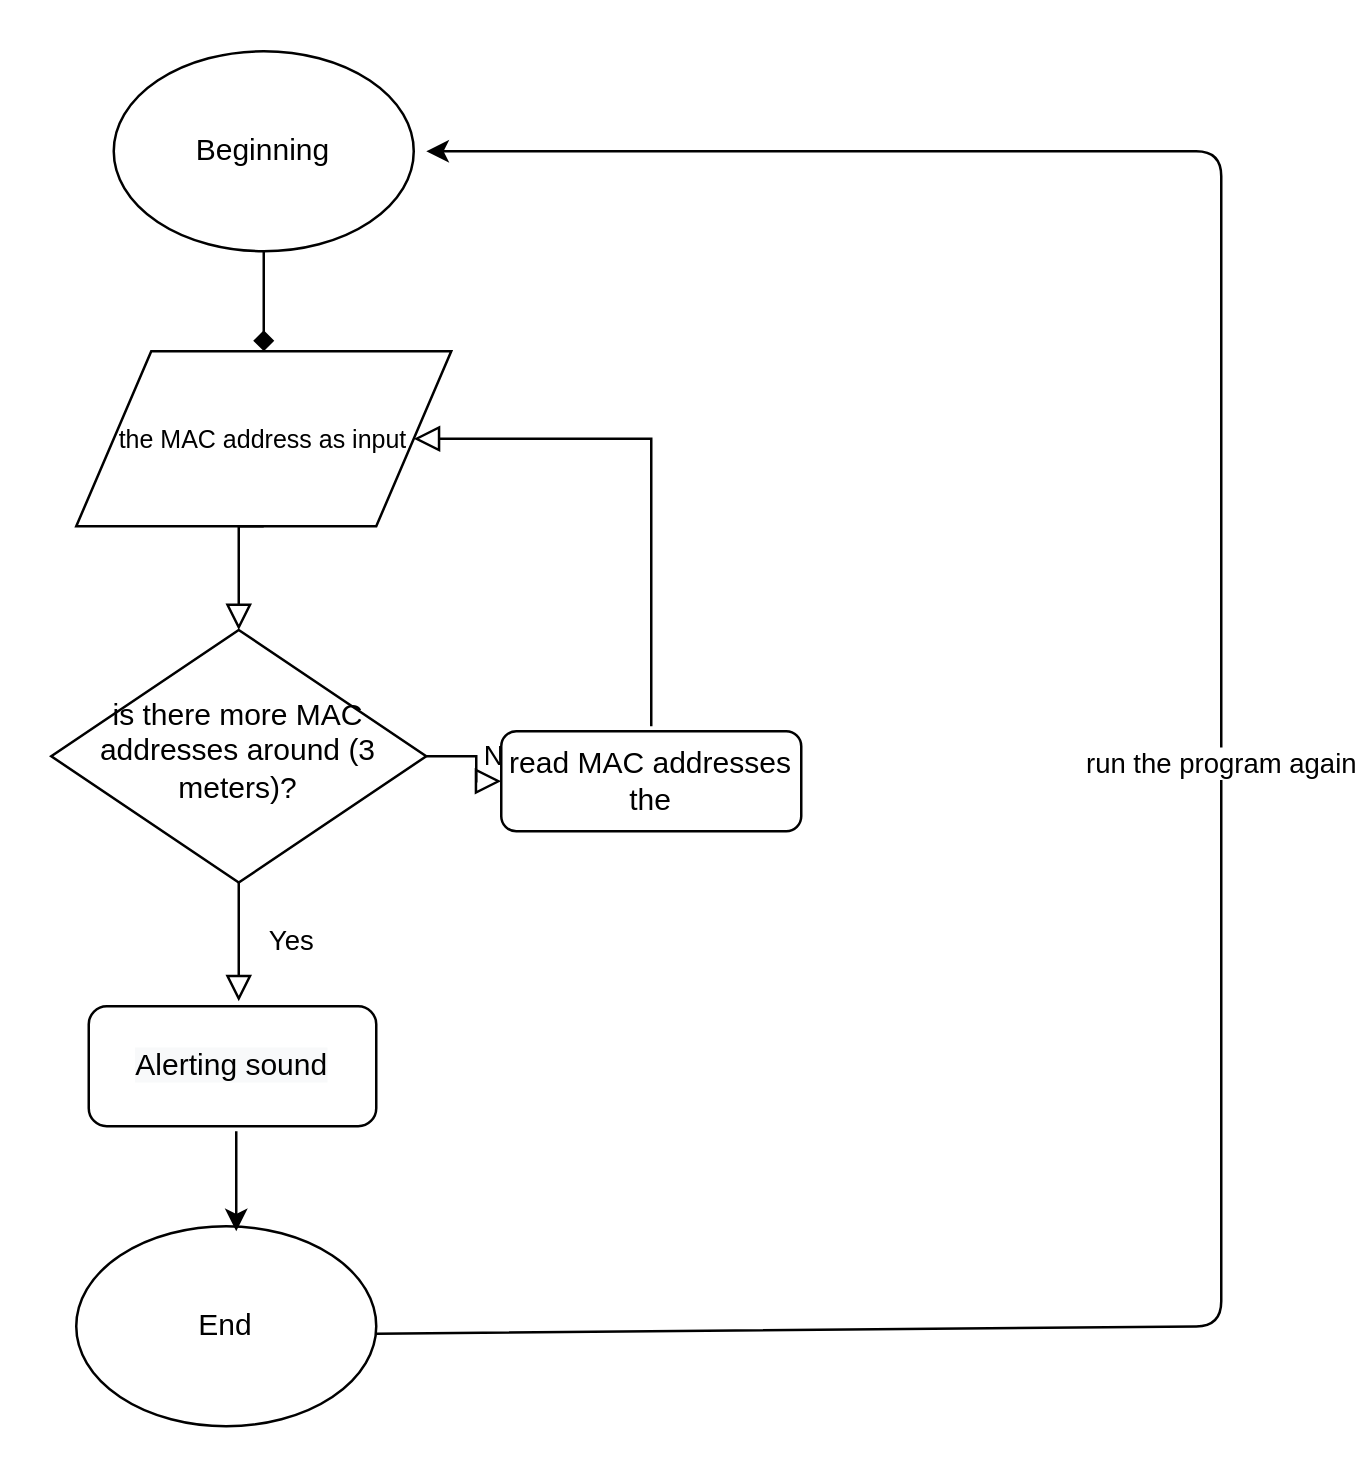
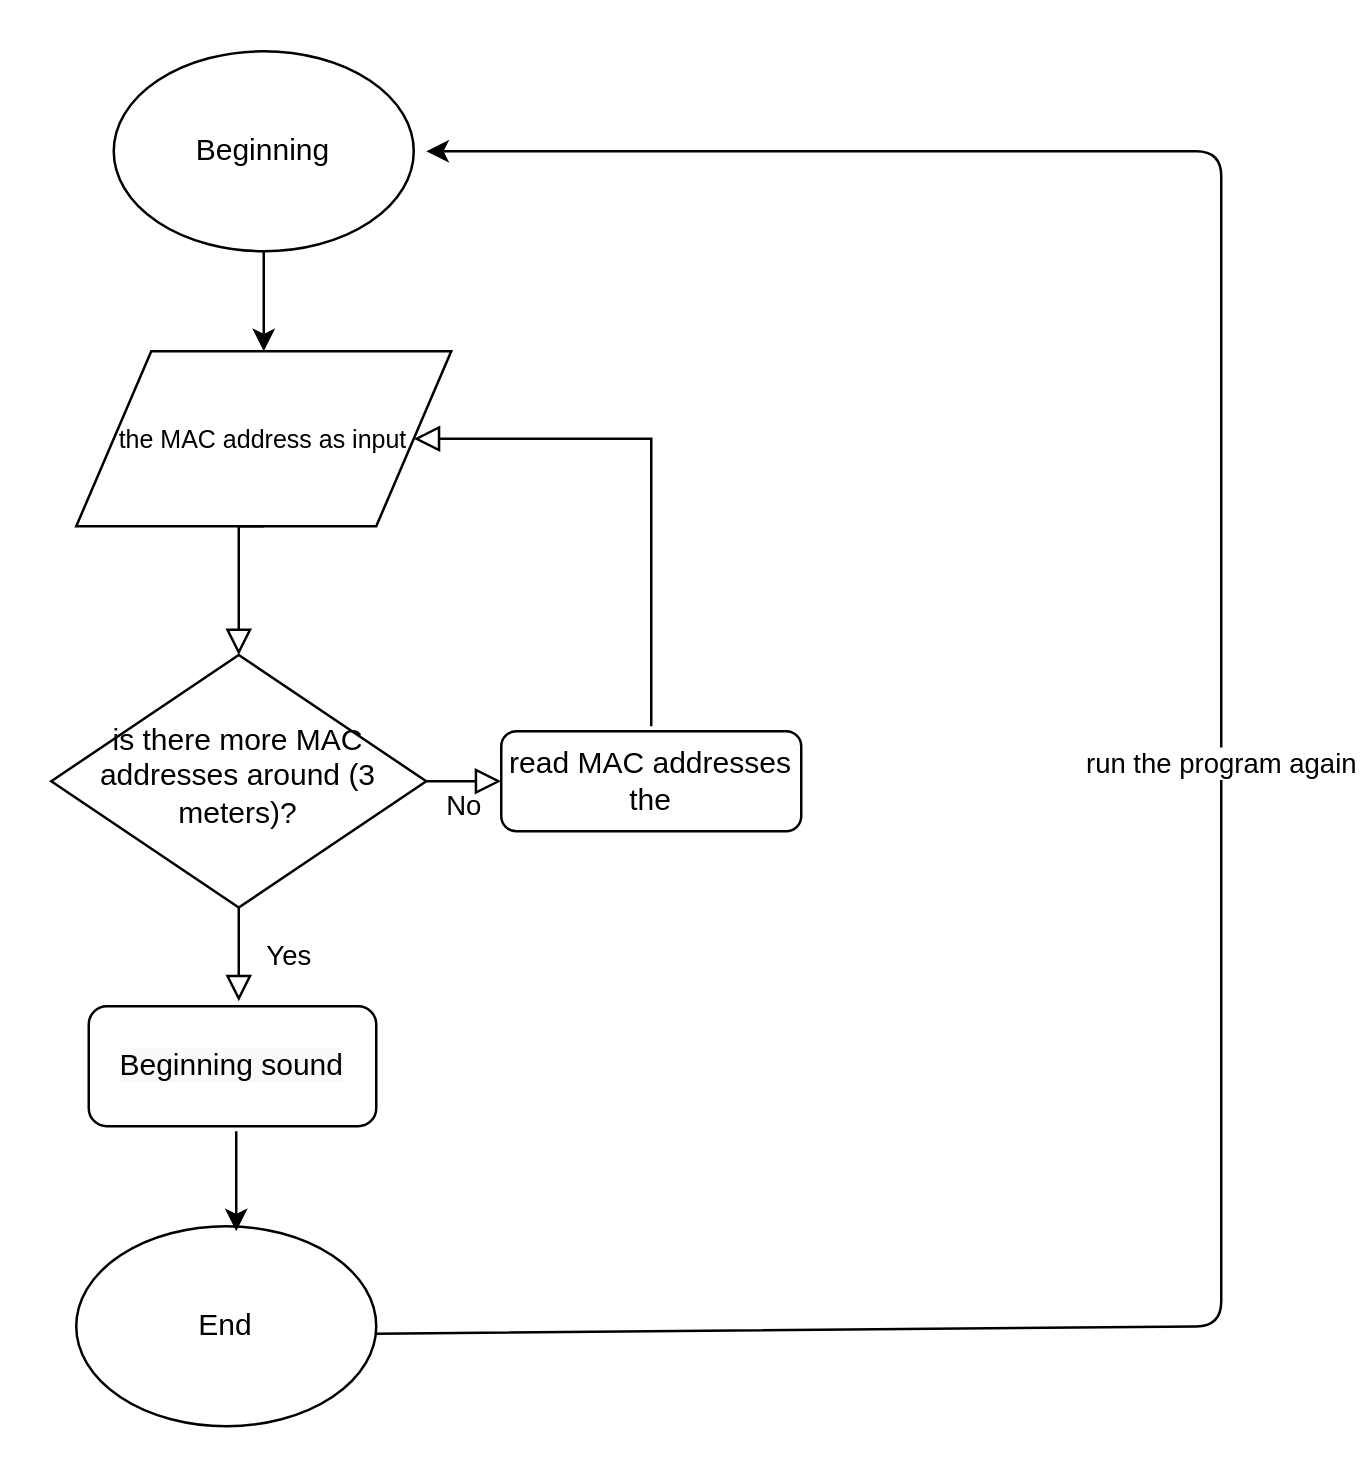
edge "Beginning" -> "the MAC address as input": arrowhead diamond -> classic
node "is there more MAC addresses around (3 meters)?": moved (239, 756) -> (239, 781)
node "Alerting sound": label "Alerting sound" -> "Beginning sound"
